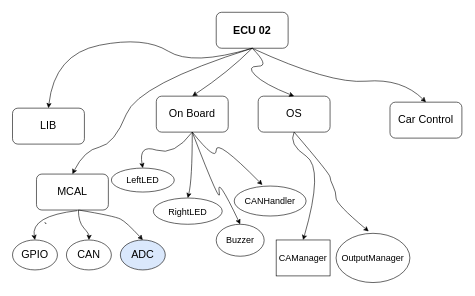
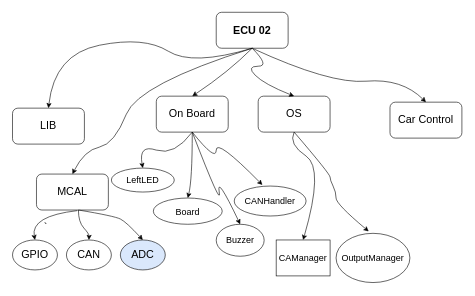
node "RightLED": label "RightLED" -> "Board"
